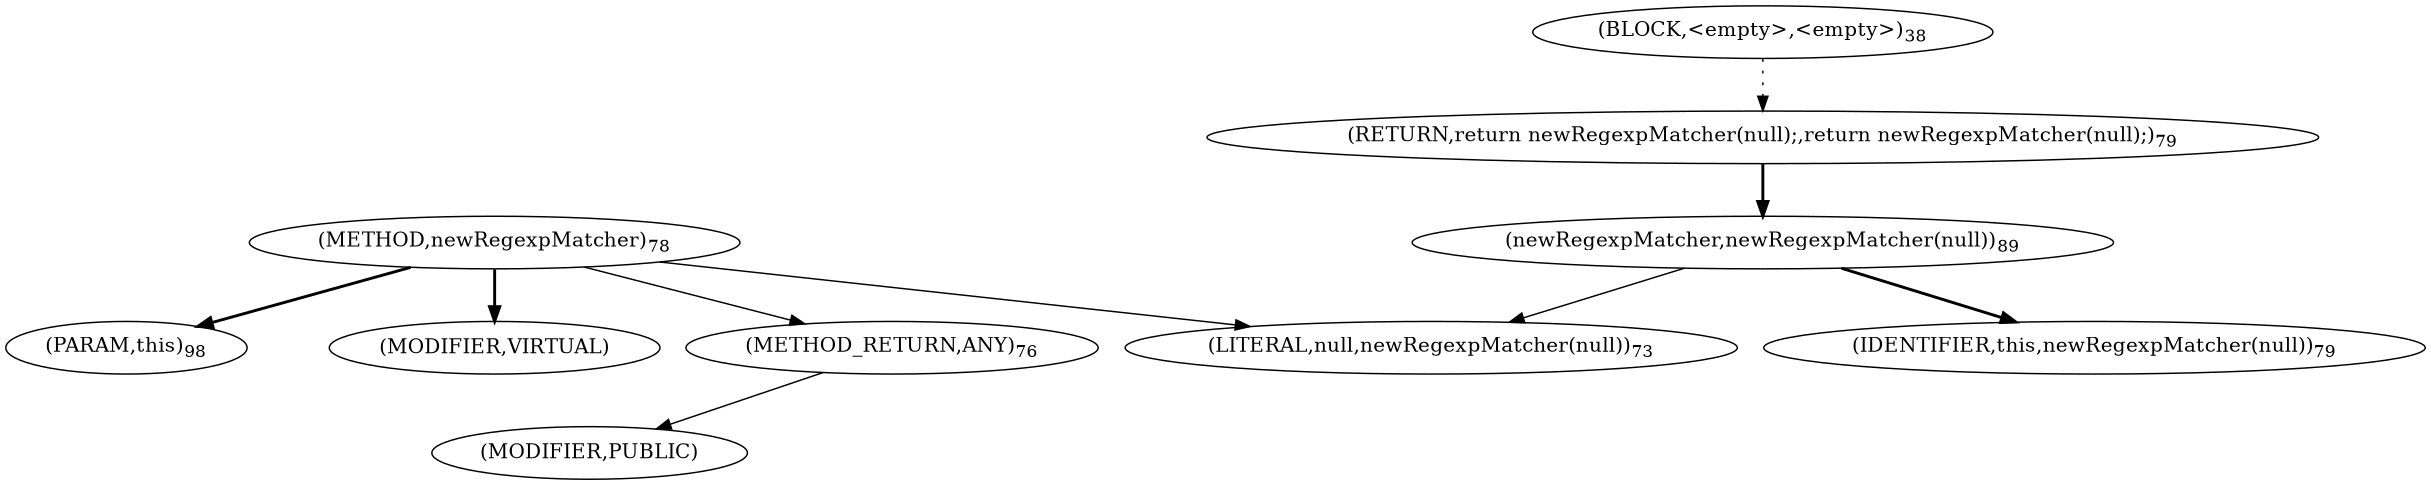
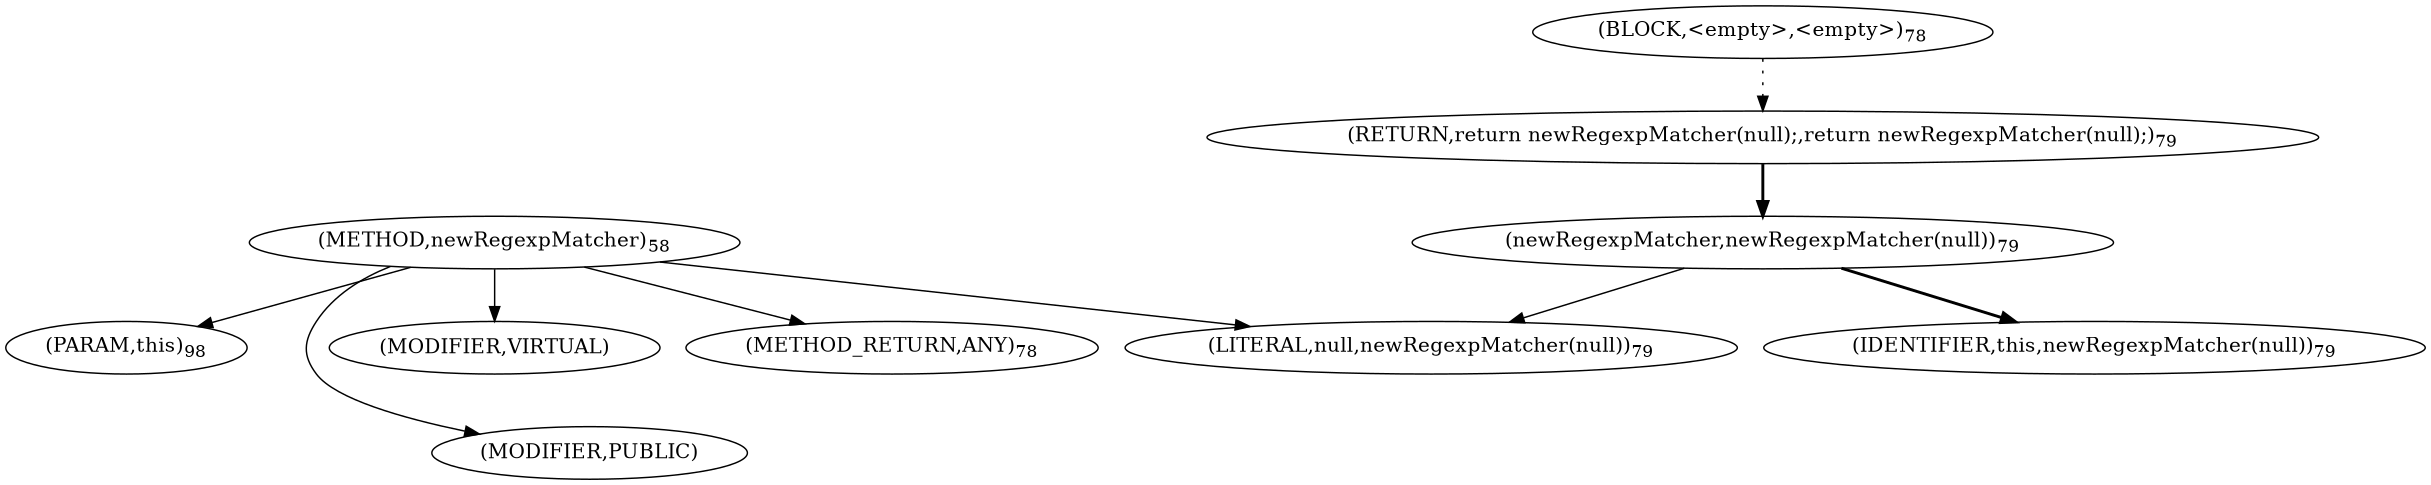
node "(BLOCK,<empty>,<empty>)": text "38" -> "78"
node "(METHOD,newRegexpMatcher)": text "78" -> "58"
node "(newRegexpMatcher,newRegexpMatcher(null))": text "89" -> "79"
edge "(METHOD,newRegexpMatcher)" -> "(MODIFIER,VIRTUAL)": style bold -> solid
edge "(METHOD,newRegexpMatcher)" -> "(PARAM,this)": style bold -> solid
node "(METHOD_RETURN,ANY)": text "76" -> "78"
node "(LITERAL,null,newRegexpMatcher(null))": text "73" -> "79"
edge "(METHOD_RETURN,ANY)" -> "(MODIFIER,PUBLIC)": now "(METHOD,newRegexpMatcher)" -> "(MODIFIER,PUBLIC)"
